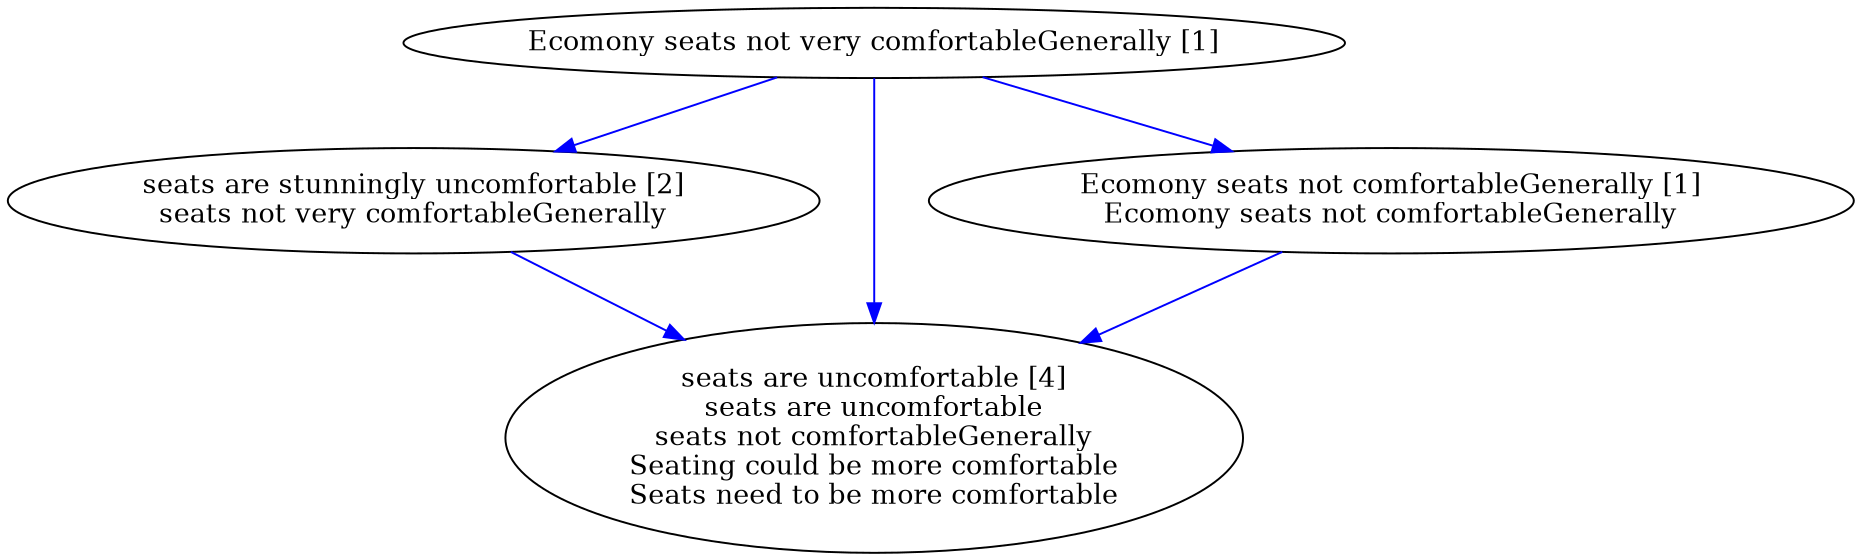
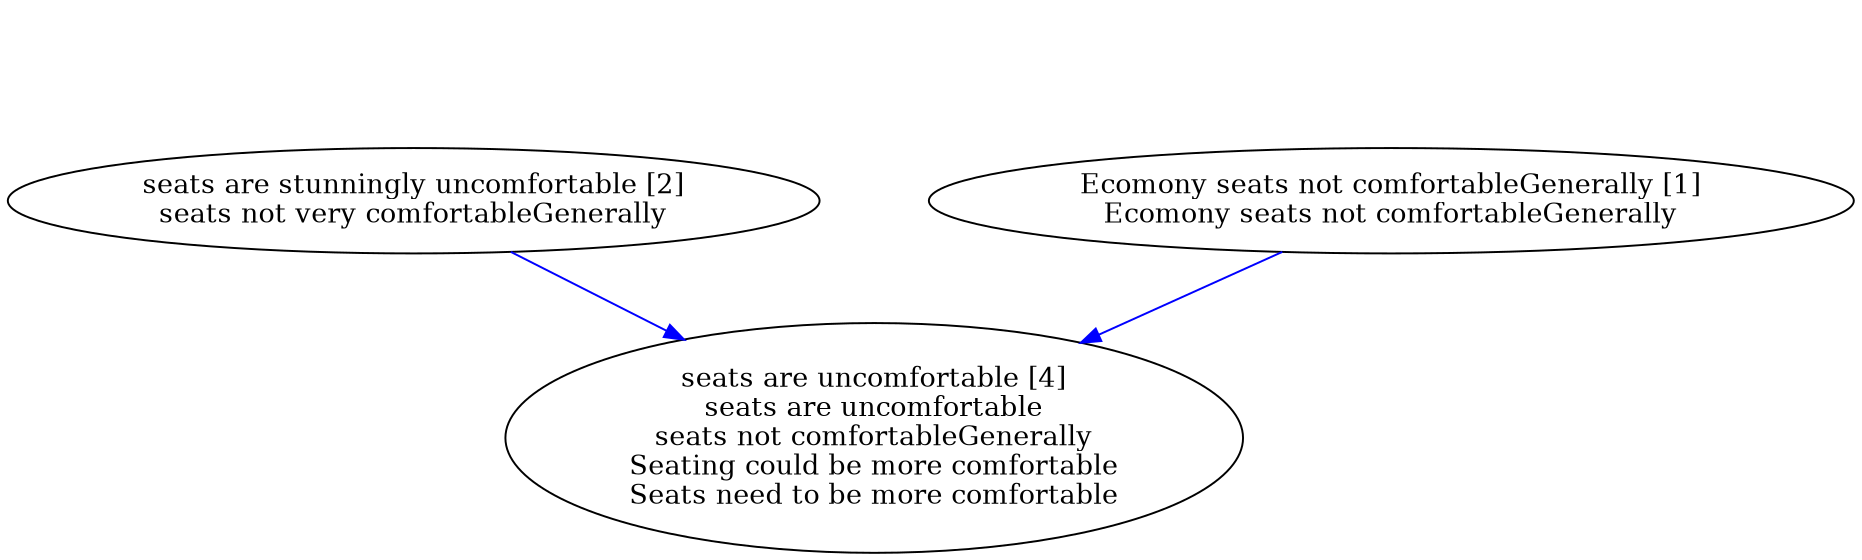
node "Ecomony seats not very comfortableGenerally [1]": removed
